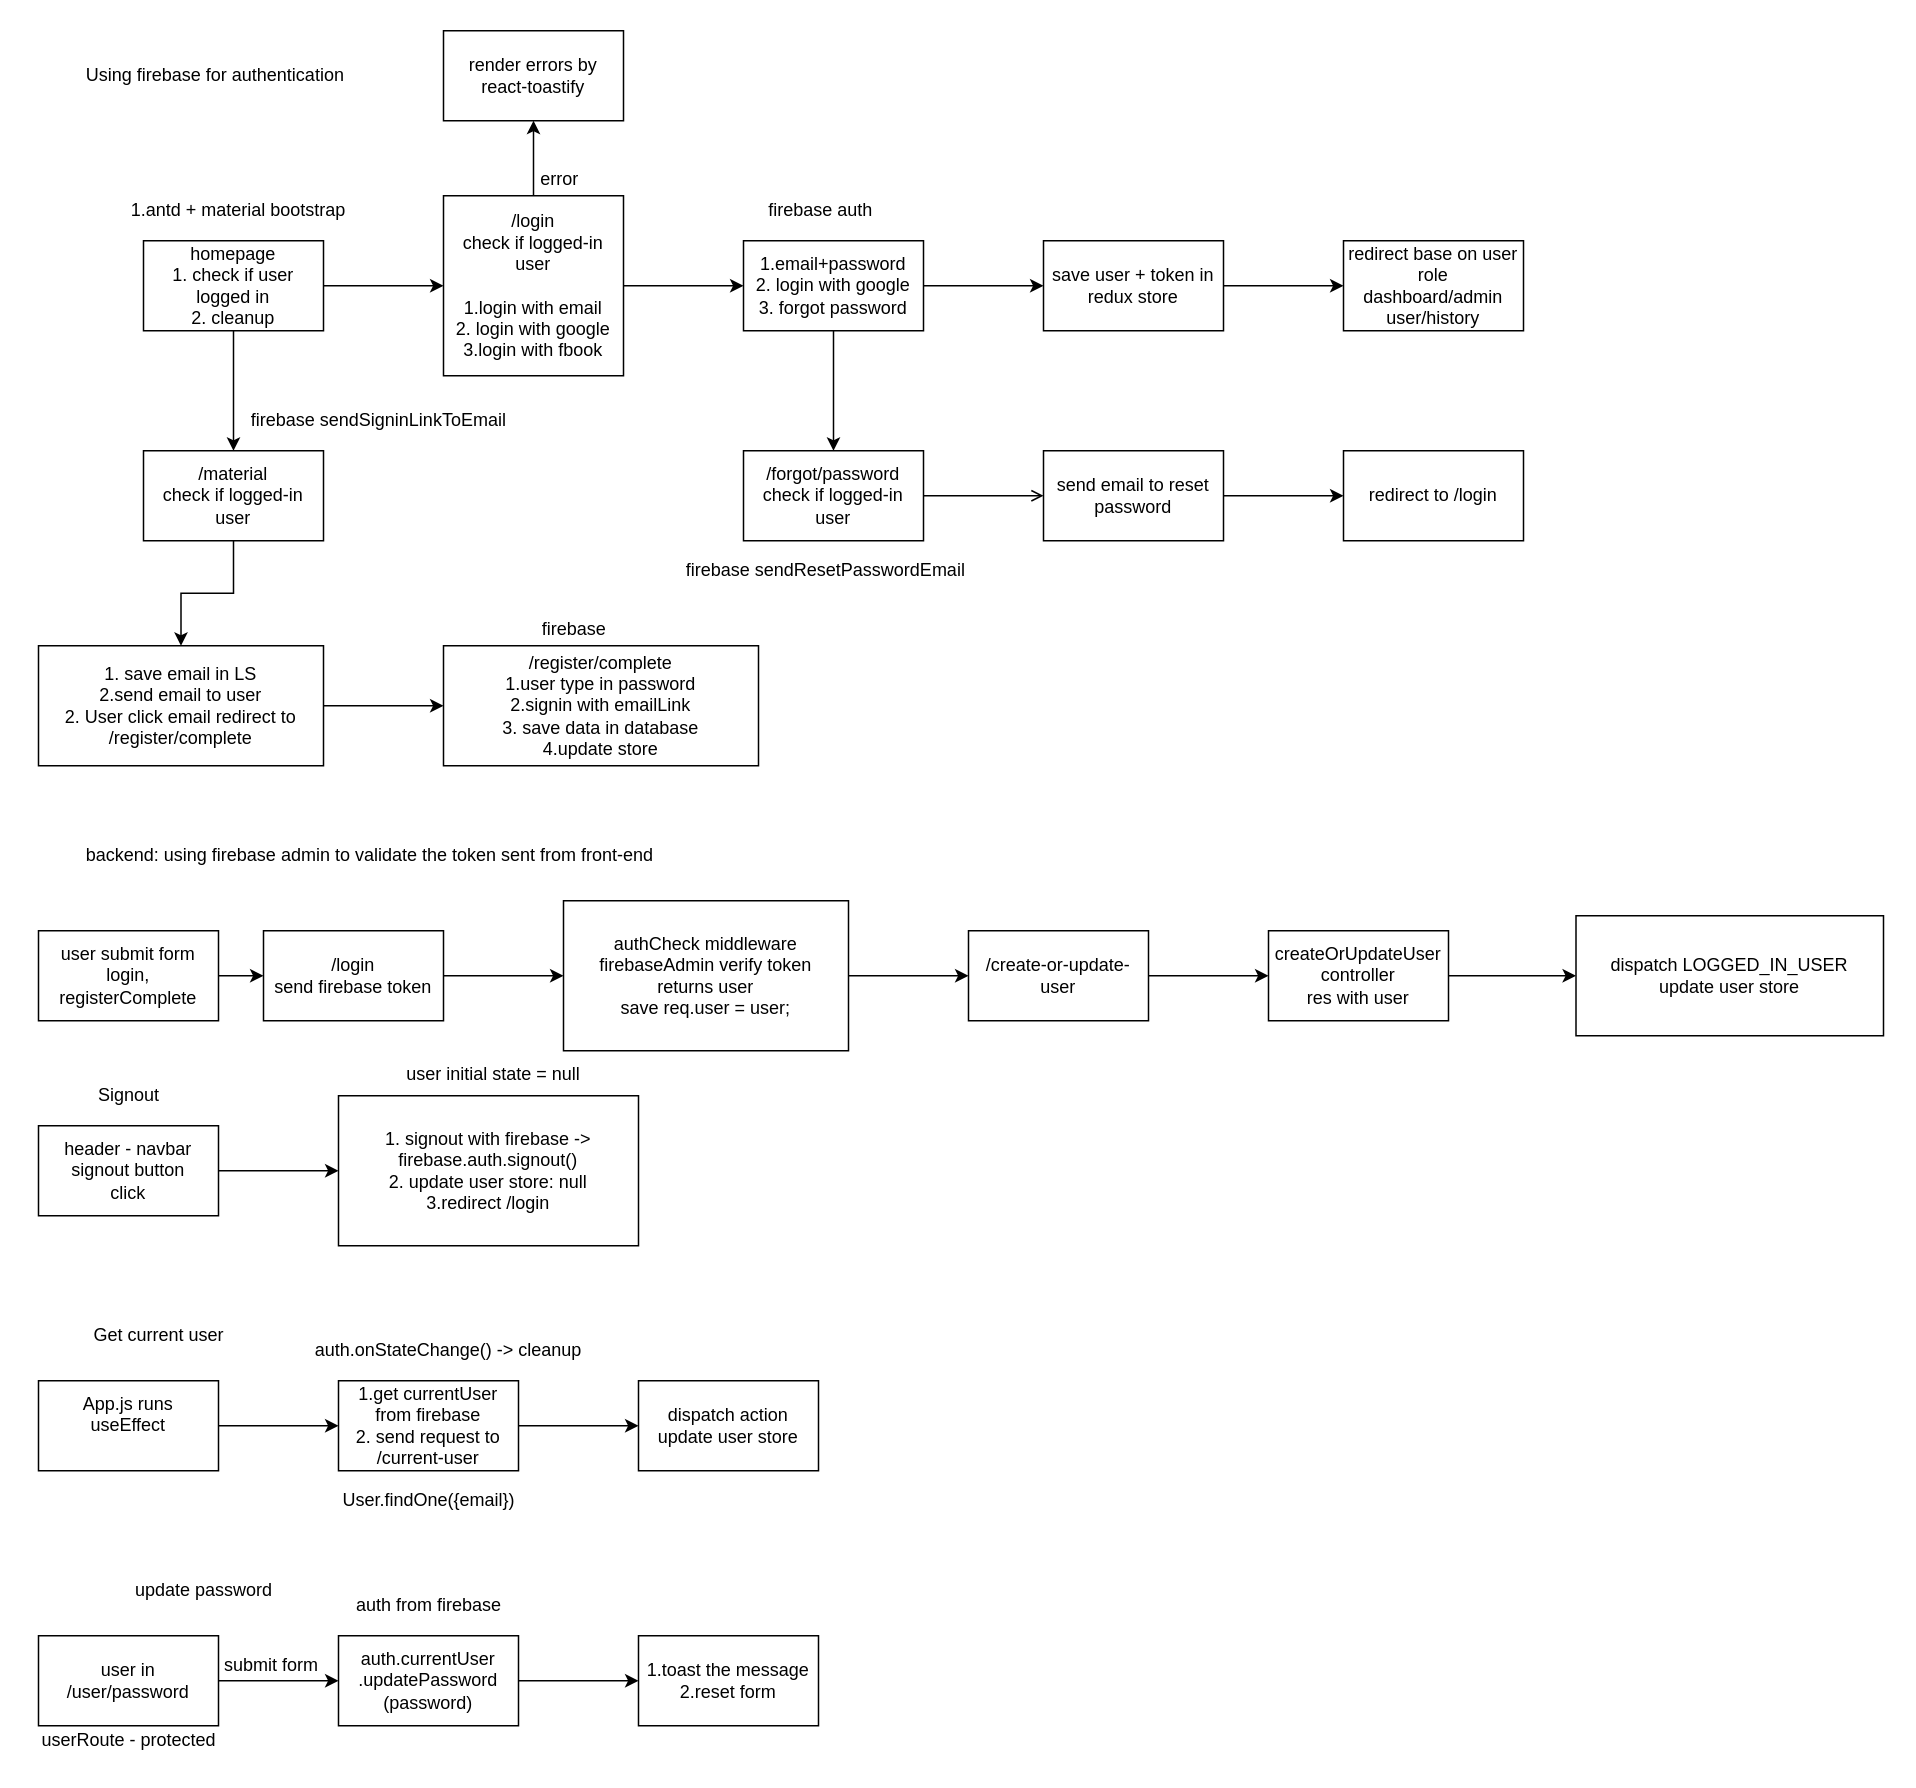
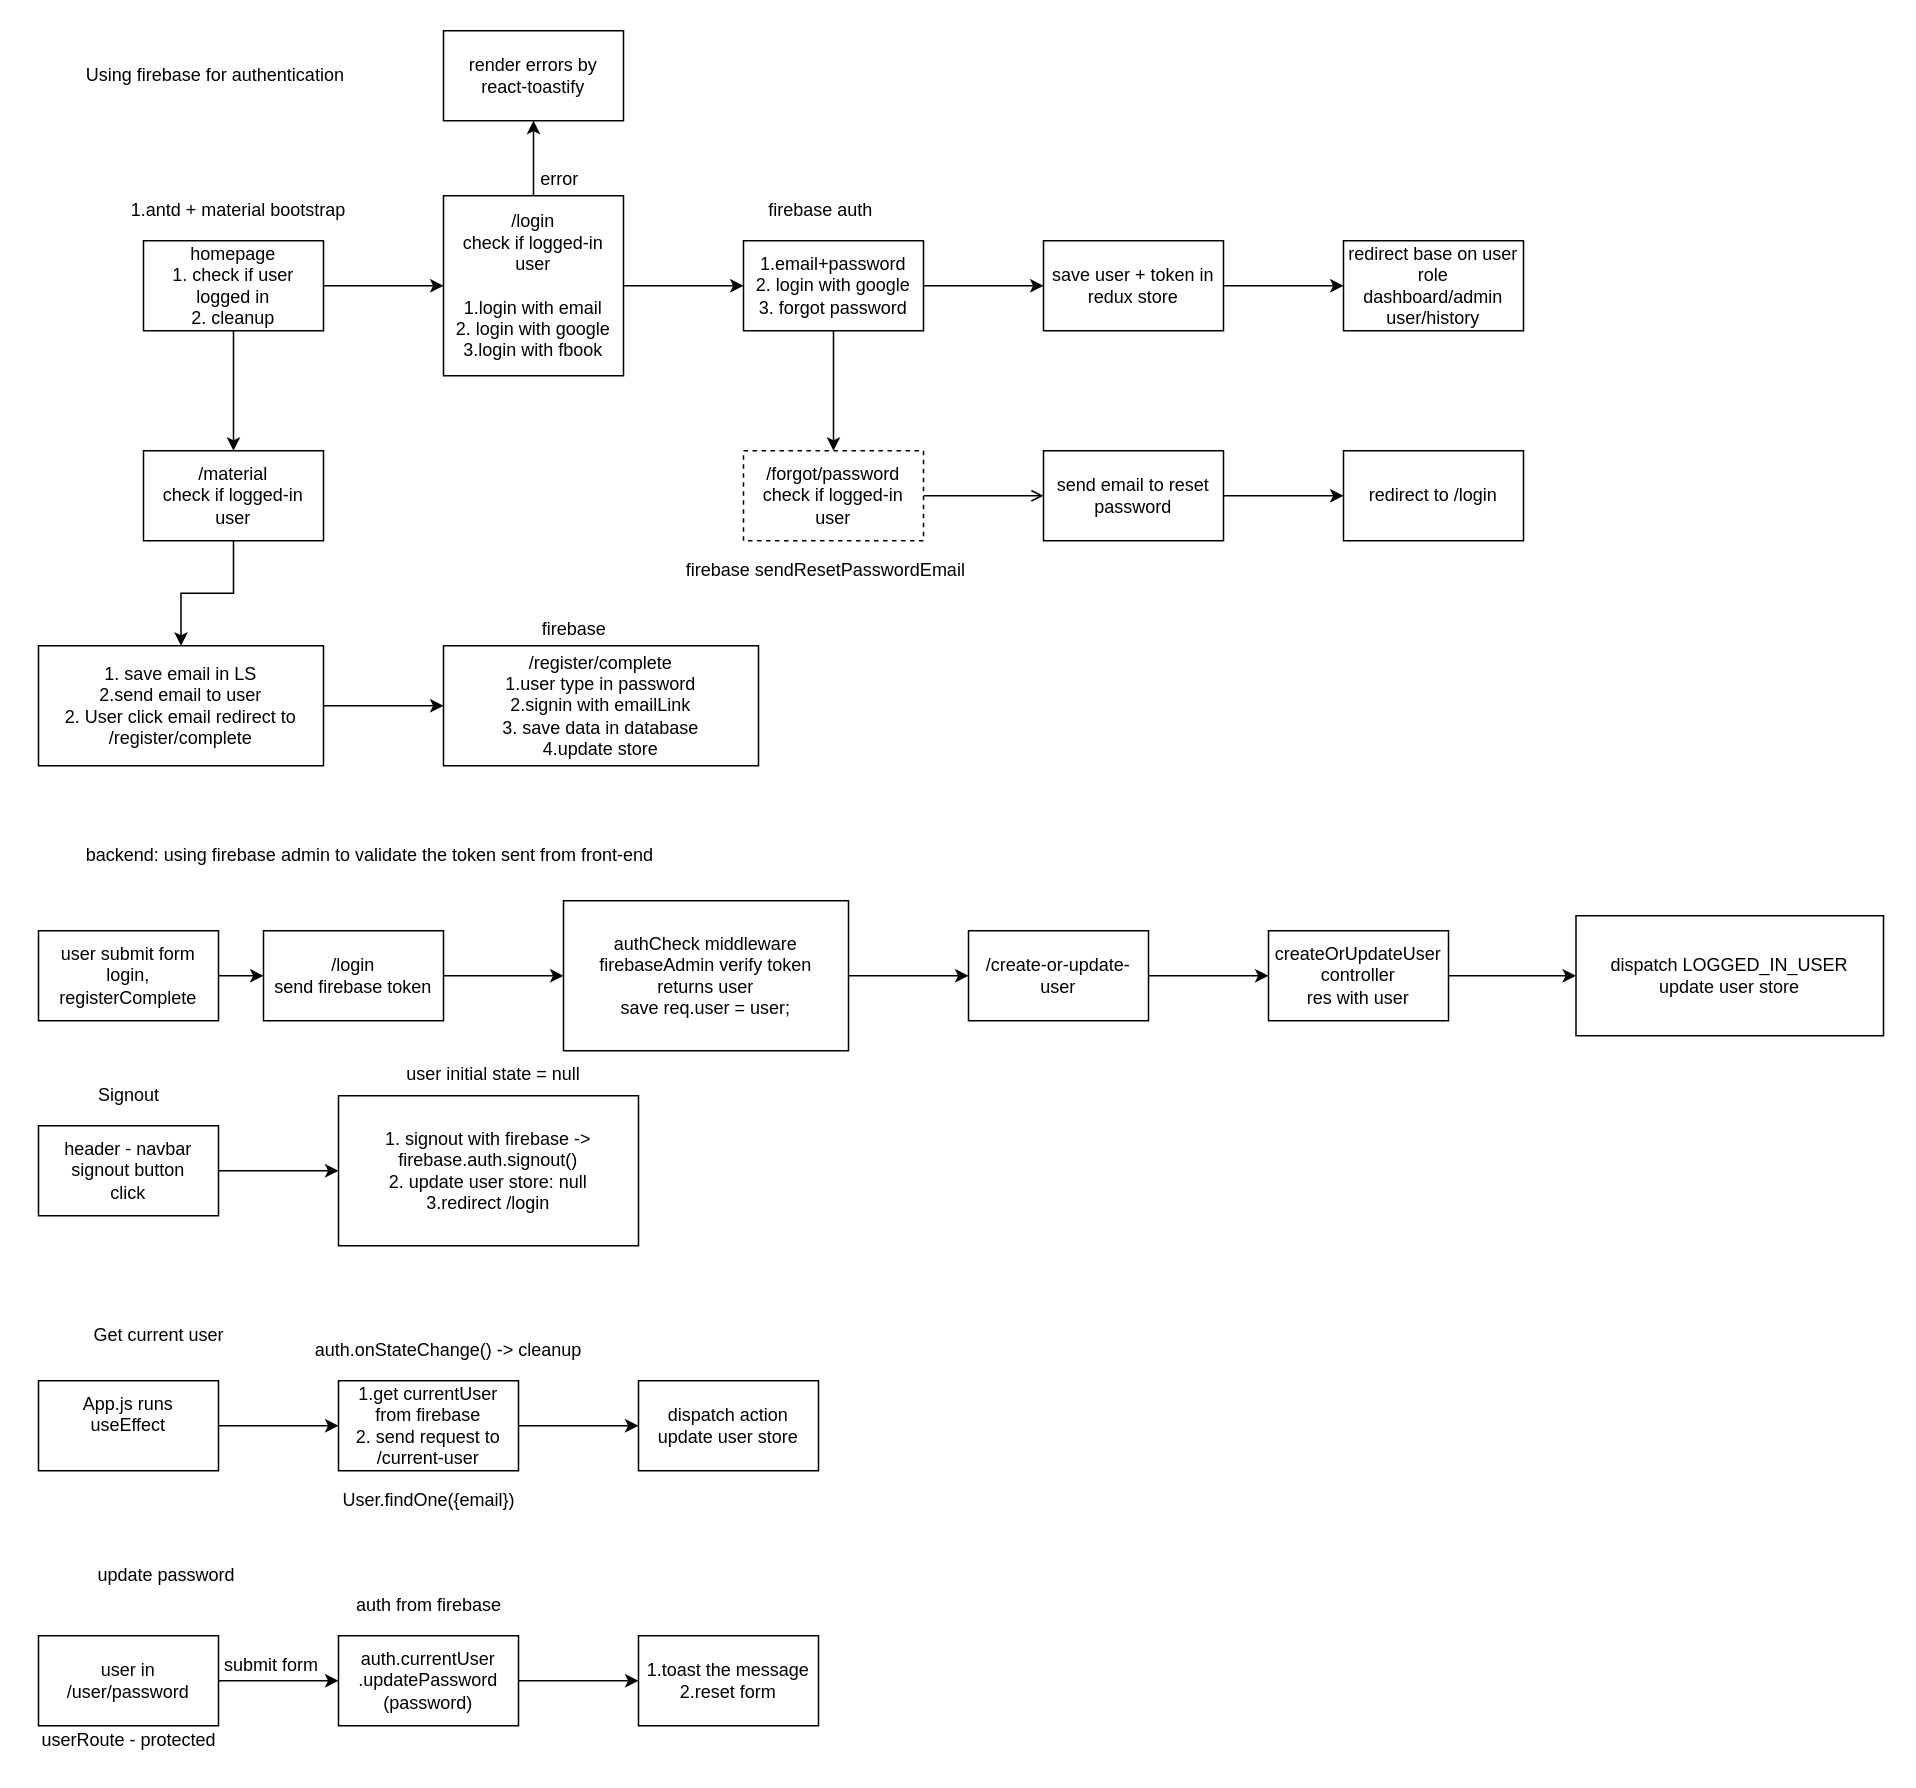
node "firebase sendSigninLinkToEmail": removed
node "/forgot/password check if logged-in user": style solid -> dashed
node "update password": moved (203, 1591) -> (166, 1576)
